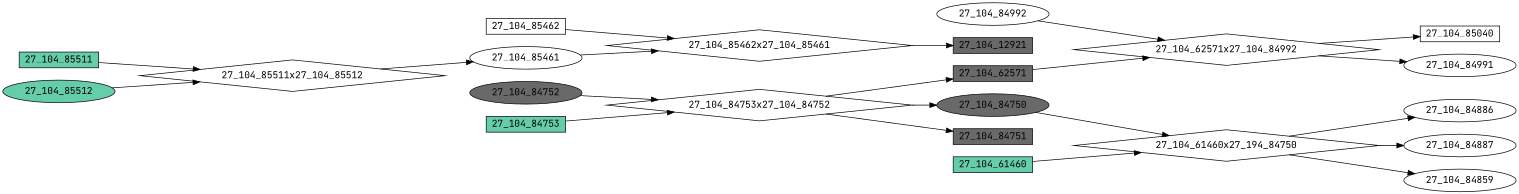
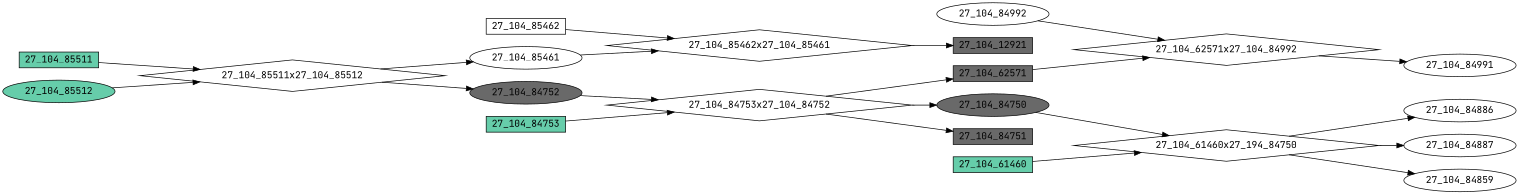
node "27_104_85040": removed
edge "27_104_85511x27_104_85512" -> "27_104_84752": added
